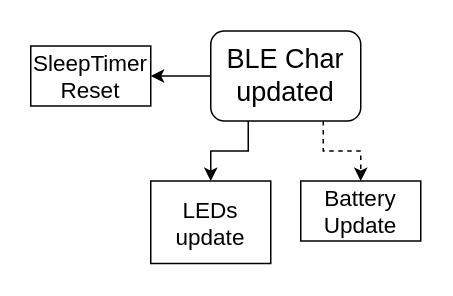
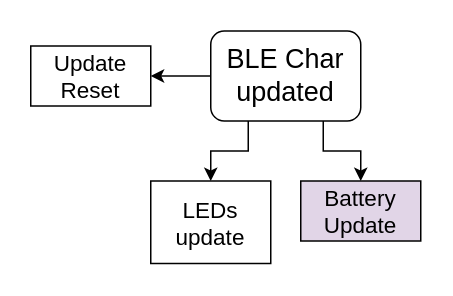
node "SleepTimer Reset": label "SleepTimer Reset" -> "Update Reset"
edge "BLE Char updated" -> "Battery Update": style dashed -> solid
node "Battery Update": fillcolor #ffffff -> #e1d5e7
